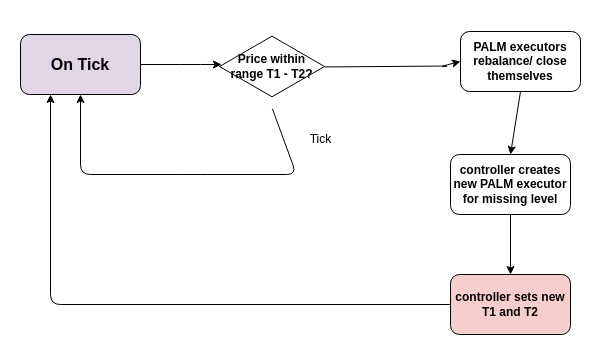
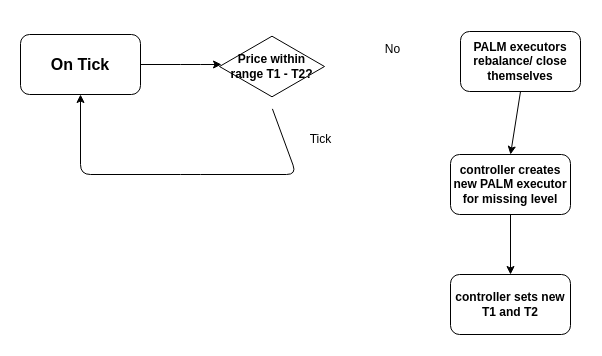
node "No": added
node "On Tick": fillcolor #e1d5e7 -> #ffffff
edge "Price within range T1 - T2?" -> "PALM executors rebalance/ close themselves": removed
edge "controller sets new T1 and T2" -> "On Tick": removed
node "controller sets new T1 and T2": fillcolor #f8cecc -> #ffffff
